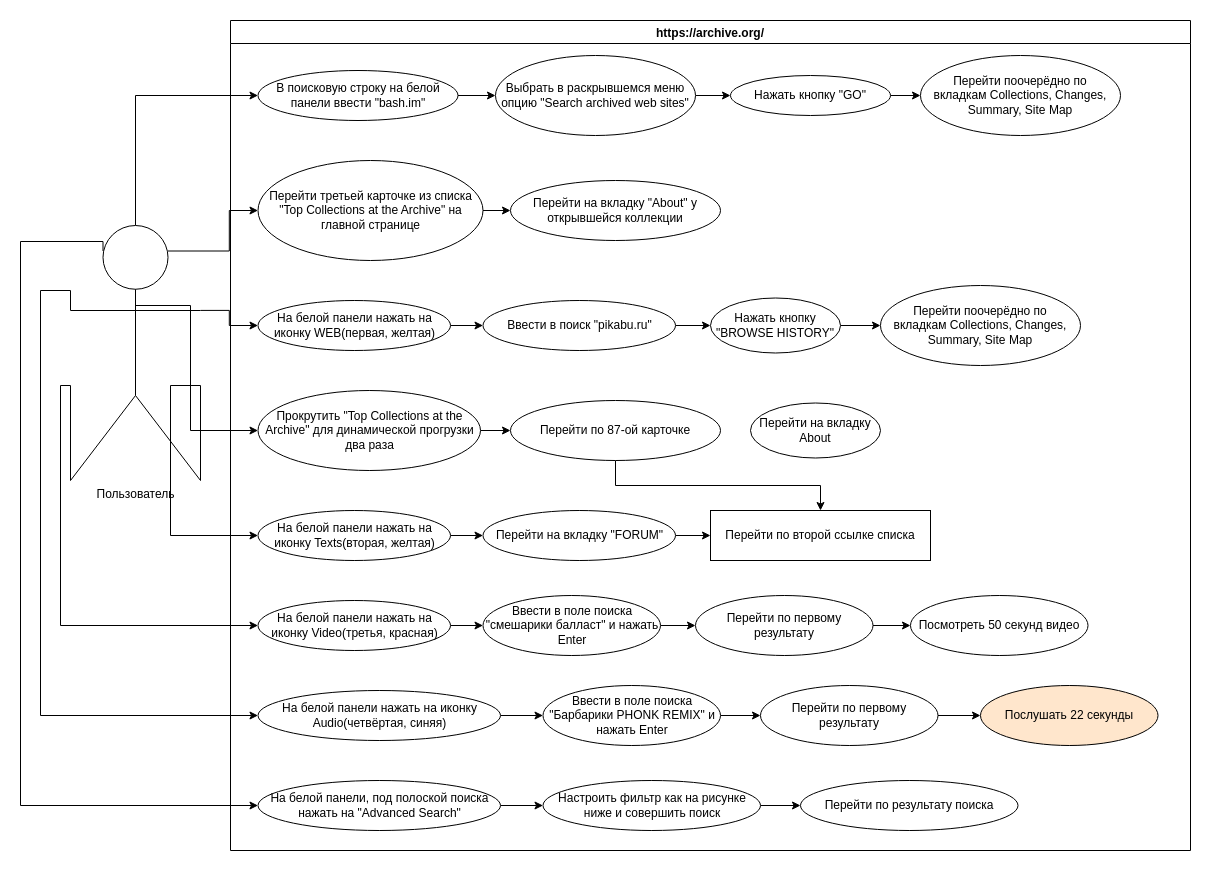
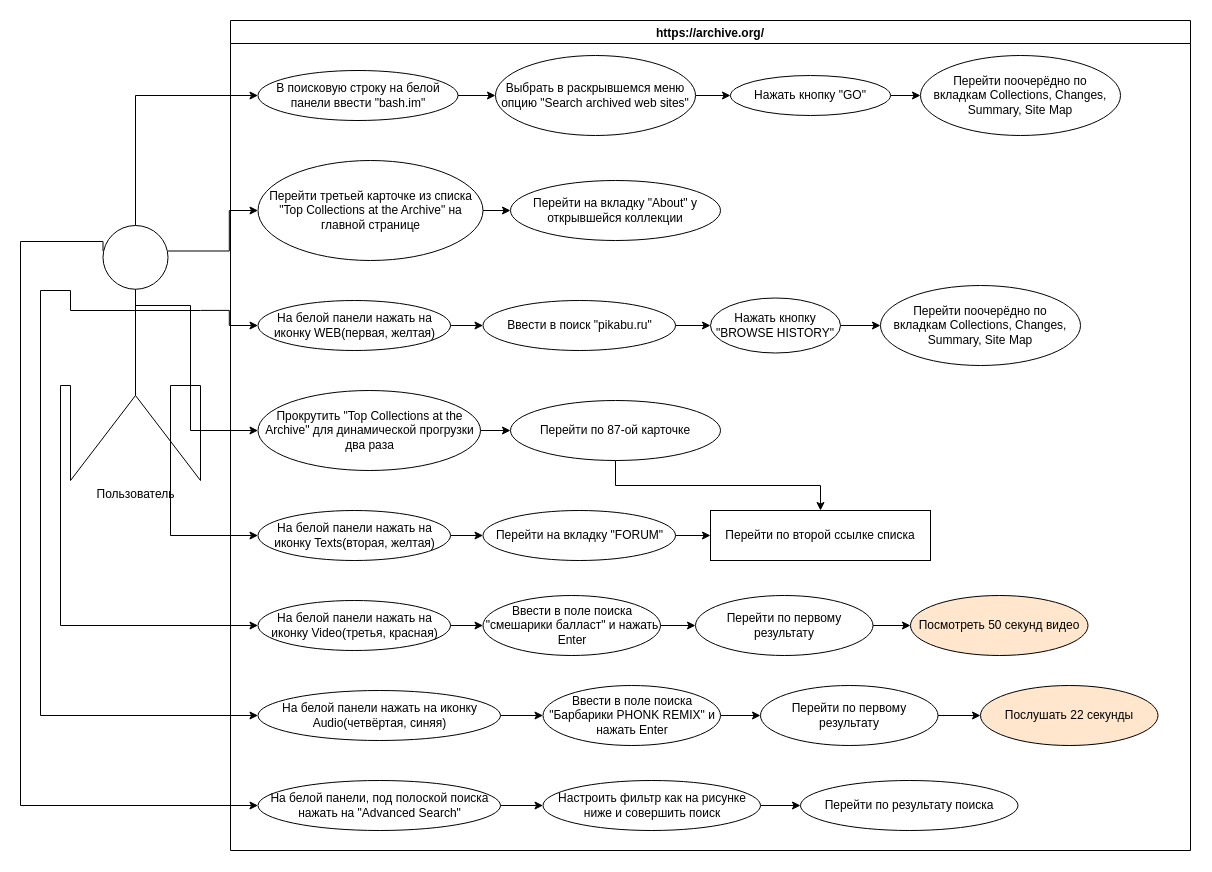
node "Перейти на вкладку About": removed
node "Посмотреть 50 секунд видео": fillcolor #ffffff -> #ffe6cc
